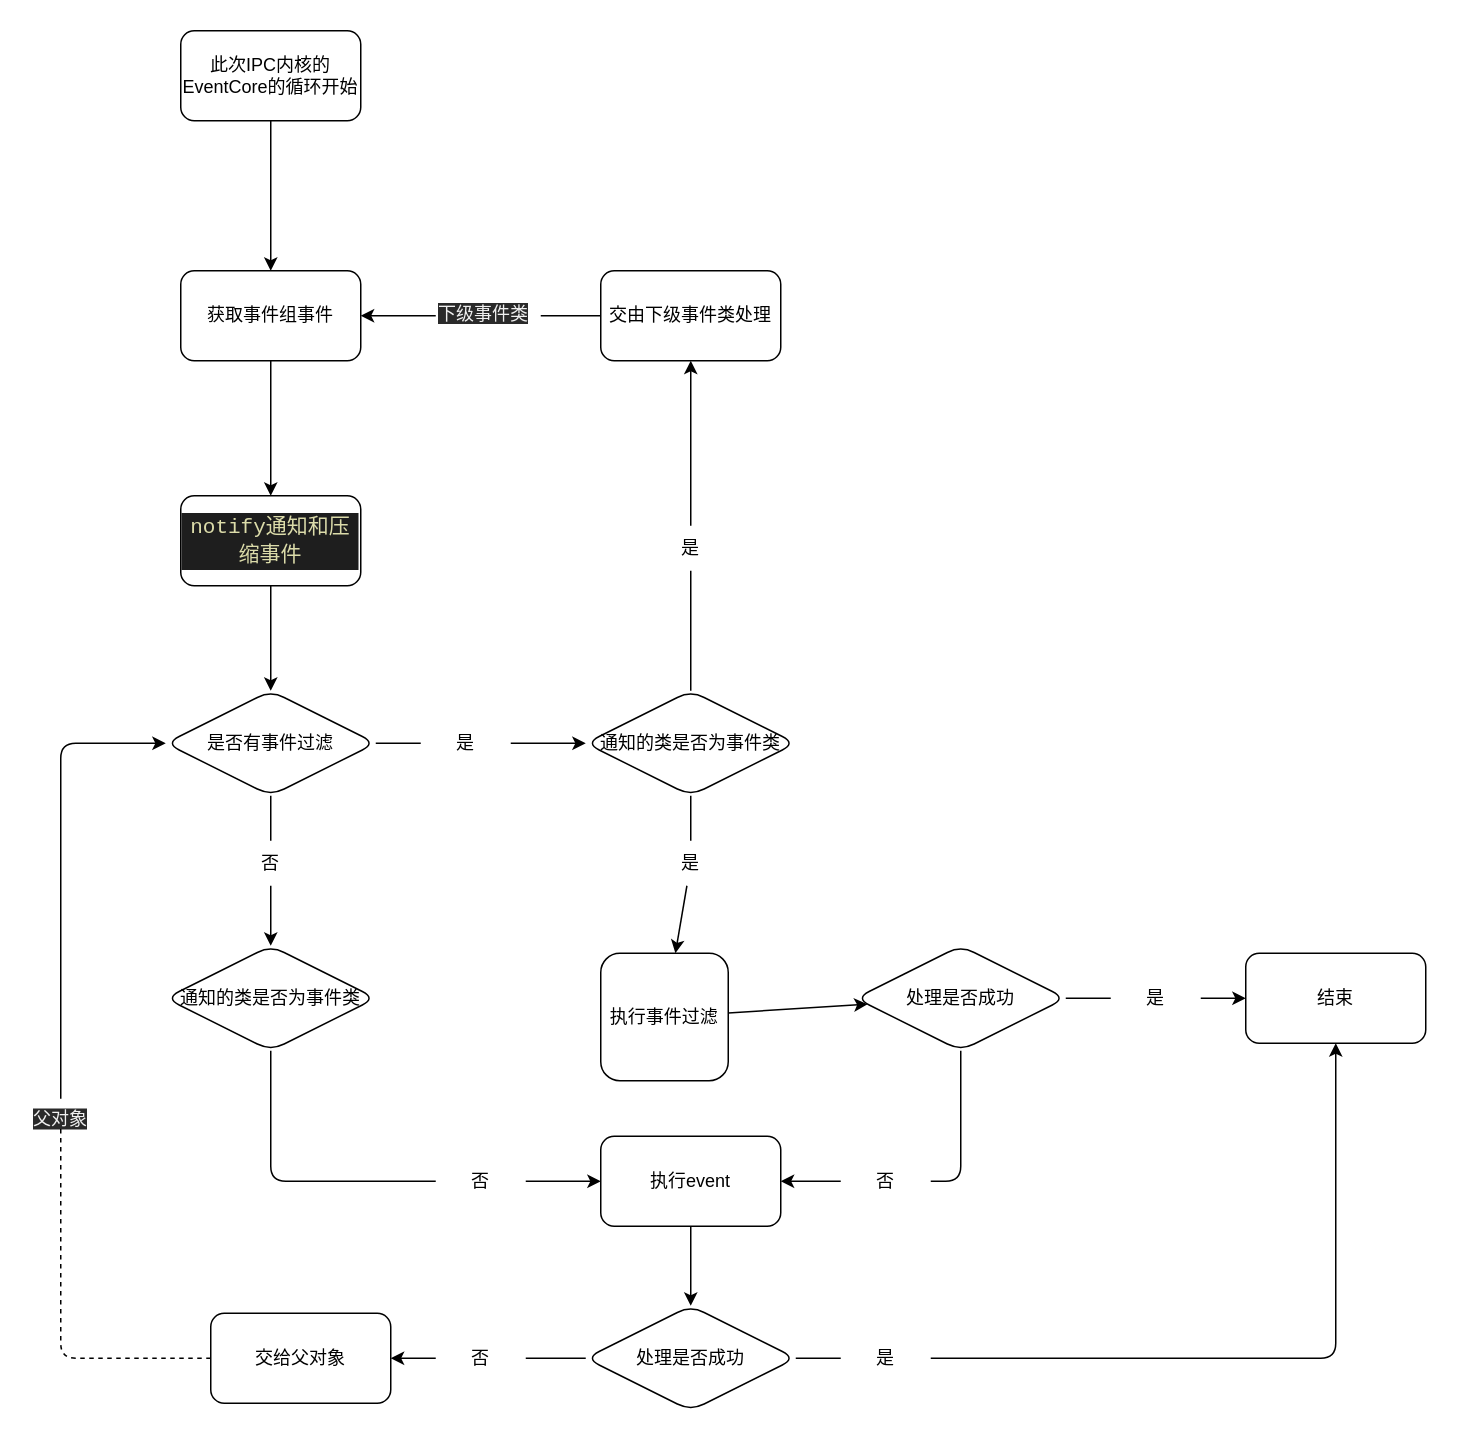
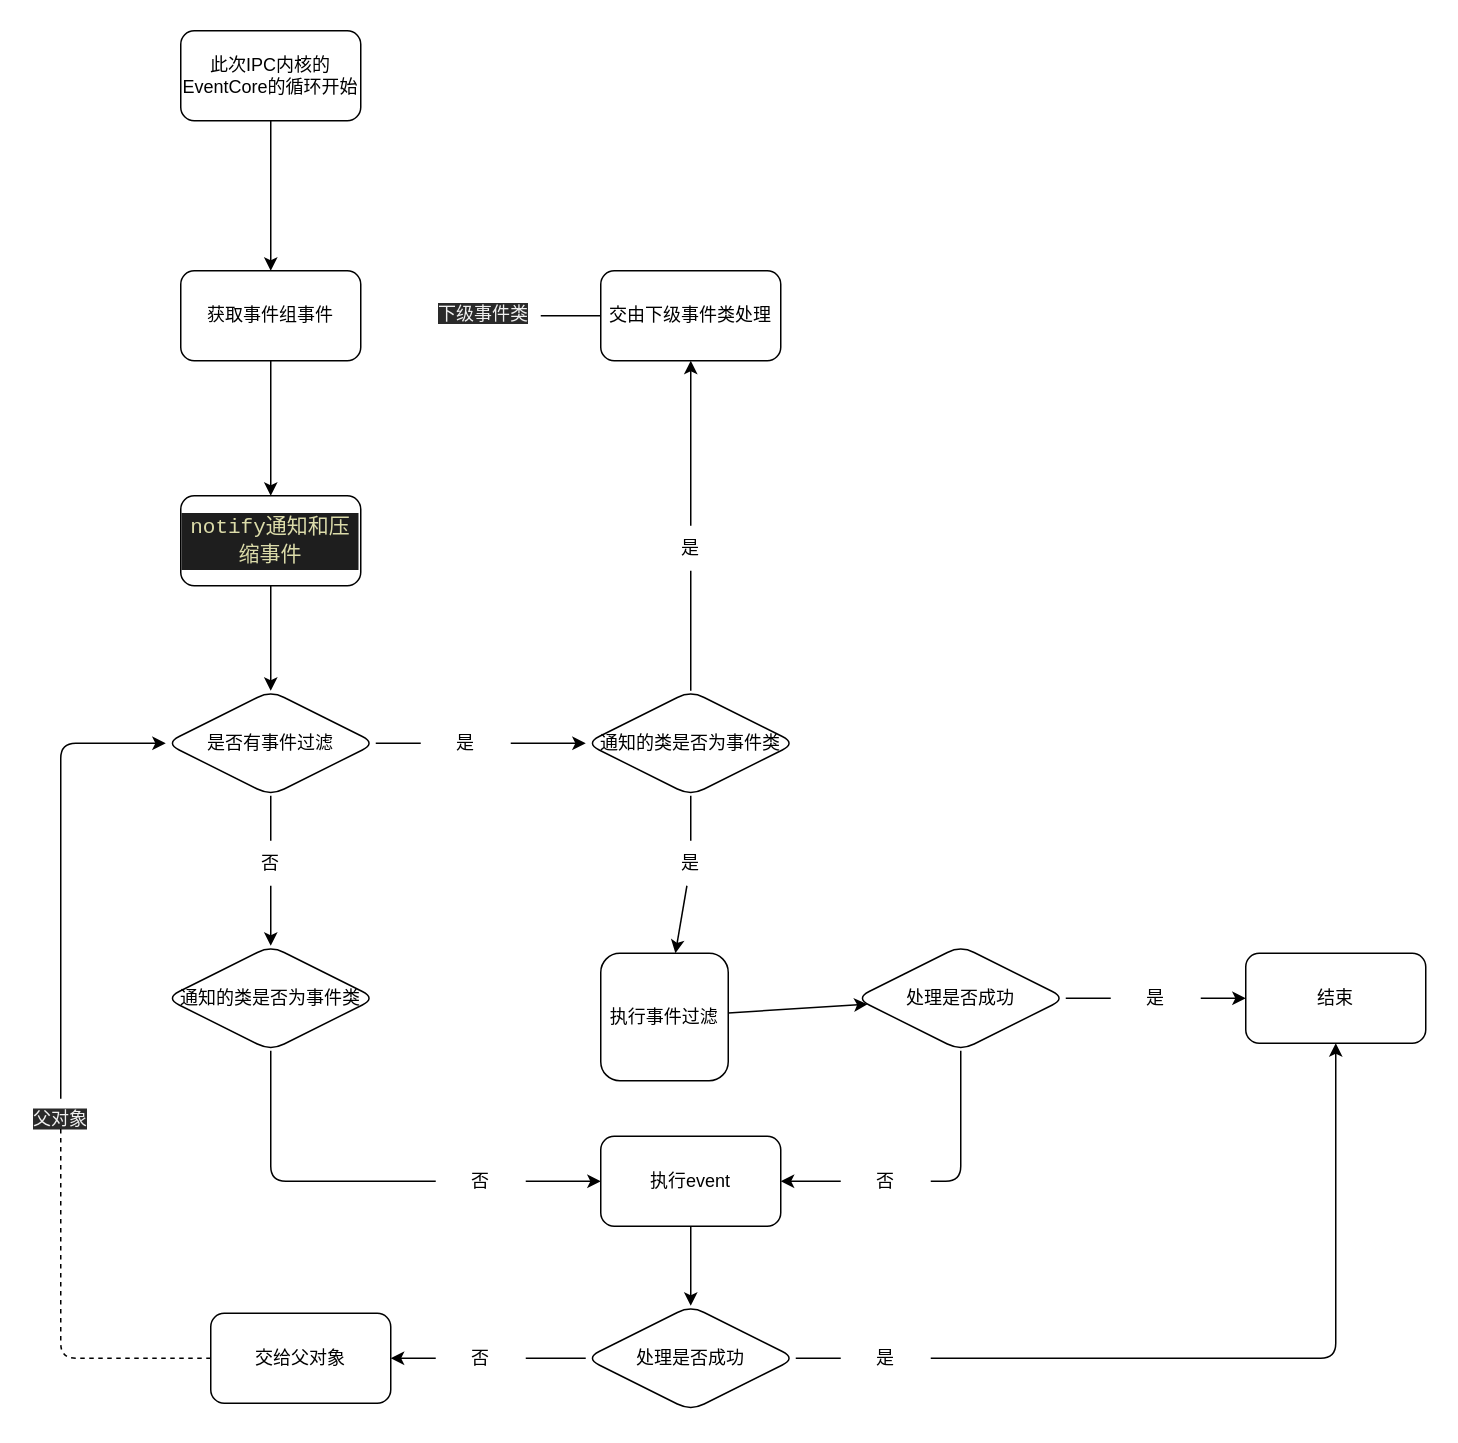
edge "下级事件类" -> "获取事件组事件": removed
